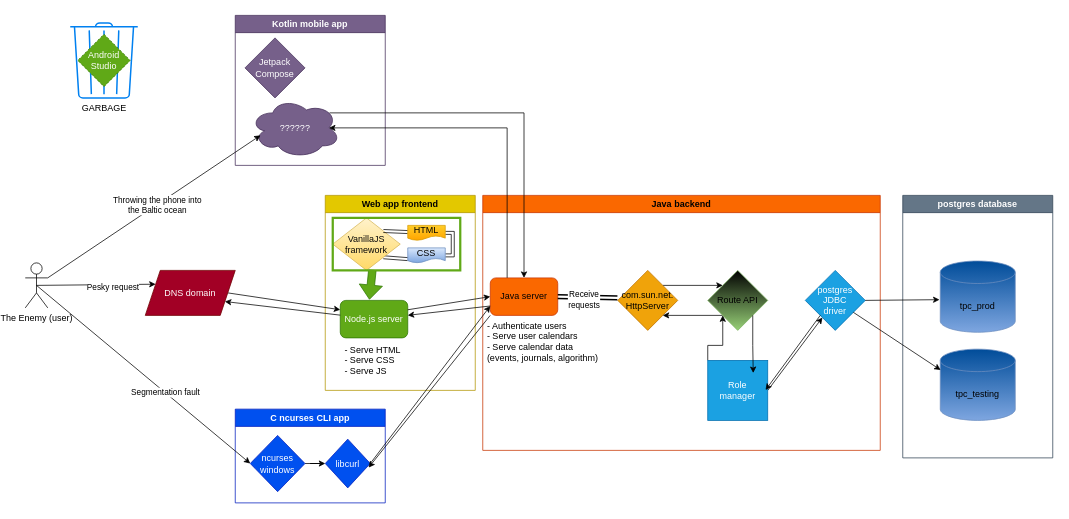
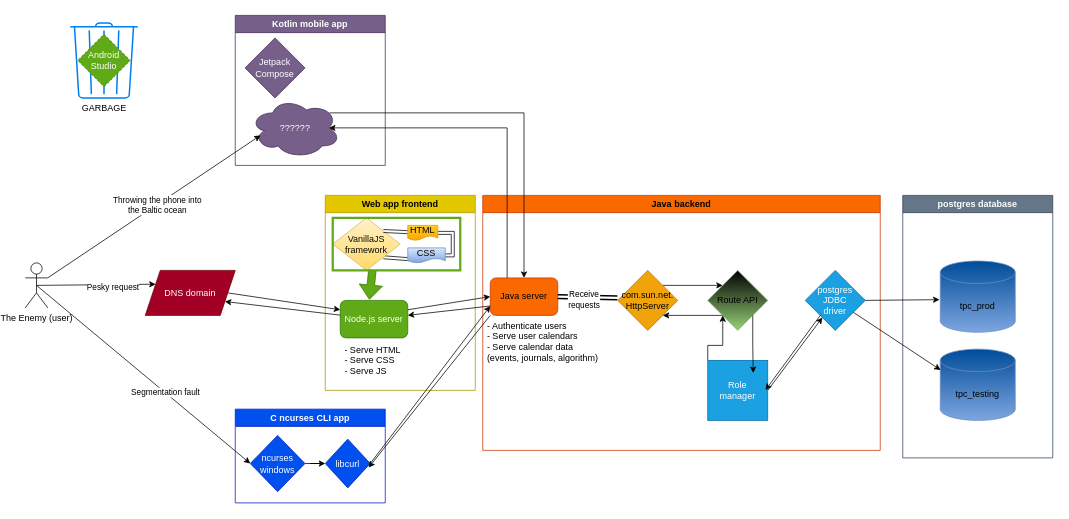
node "HTML": size 38x15 -> 30x15
